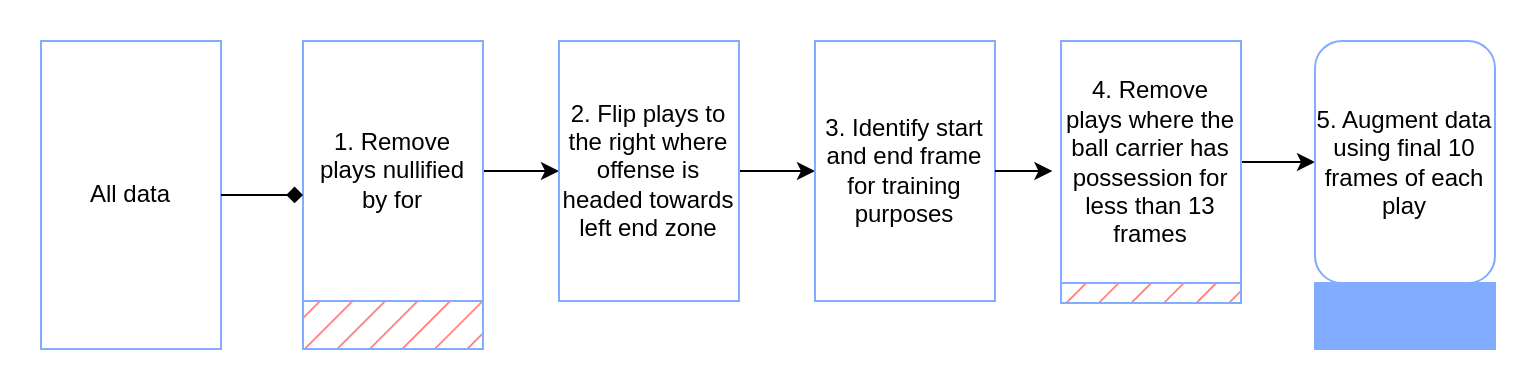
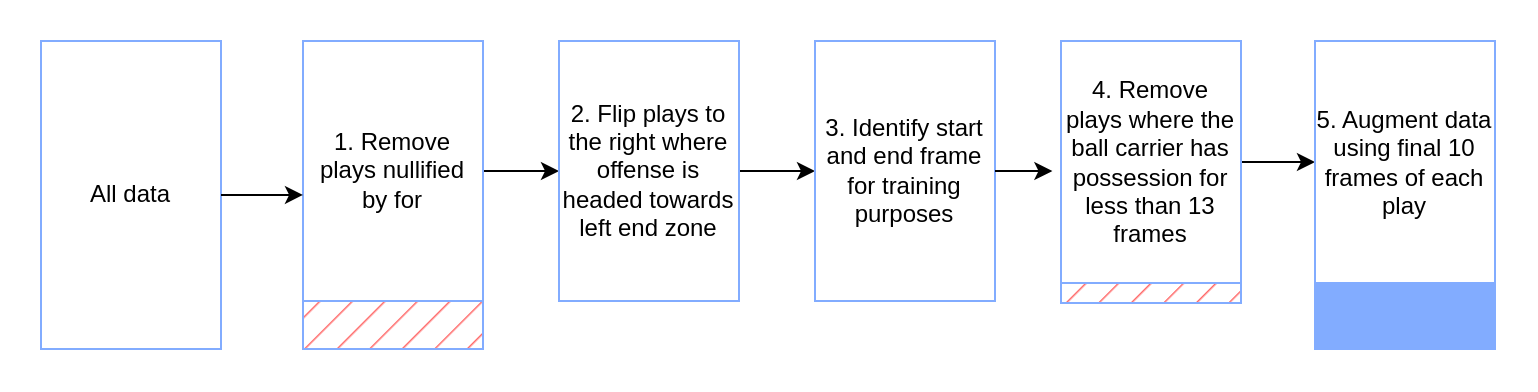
node "5. Augment data using final 10 frames of each play": shape rounded rectangle -> rectangle
edge "All data" -> "1. Remove plays nullified by for": arrowhead diamond -> classic
